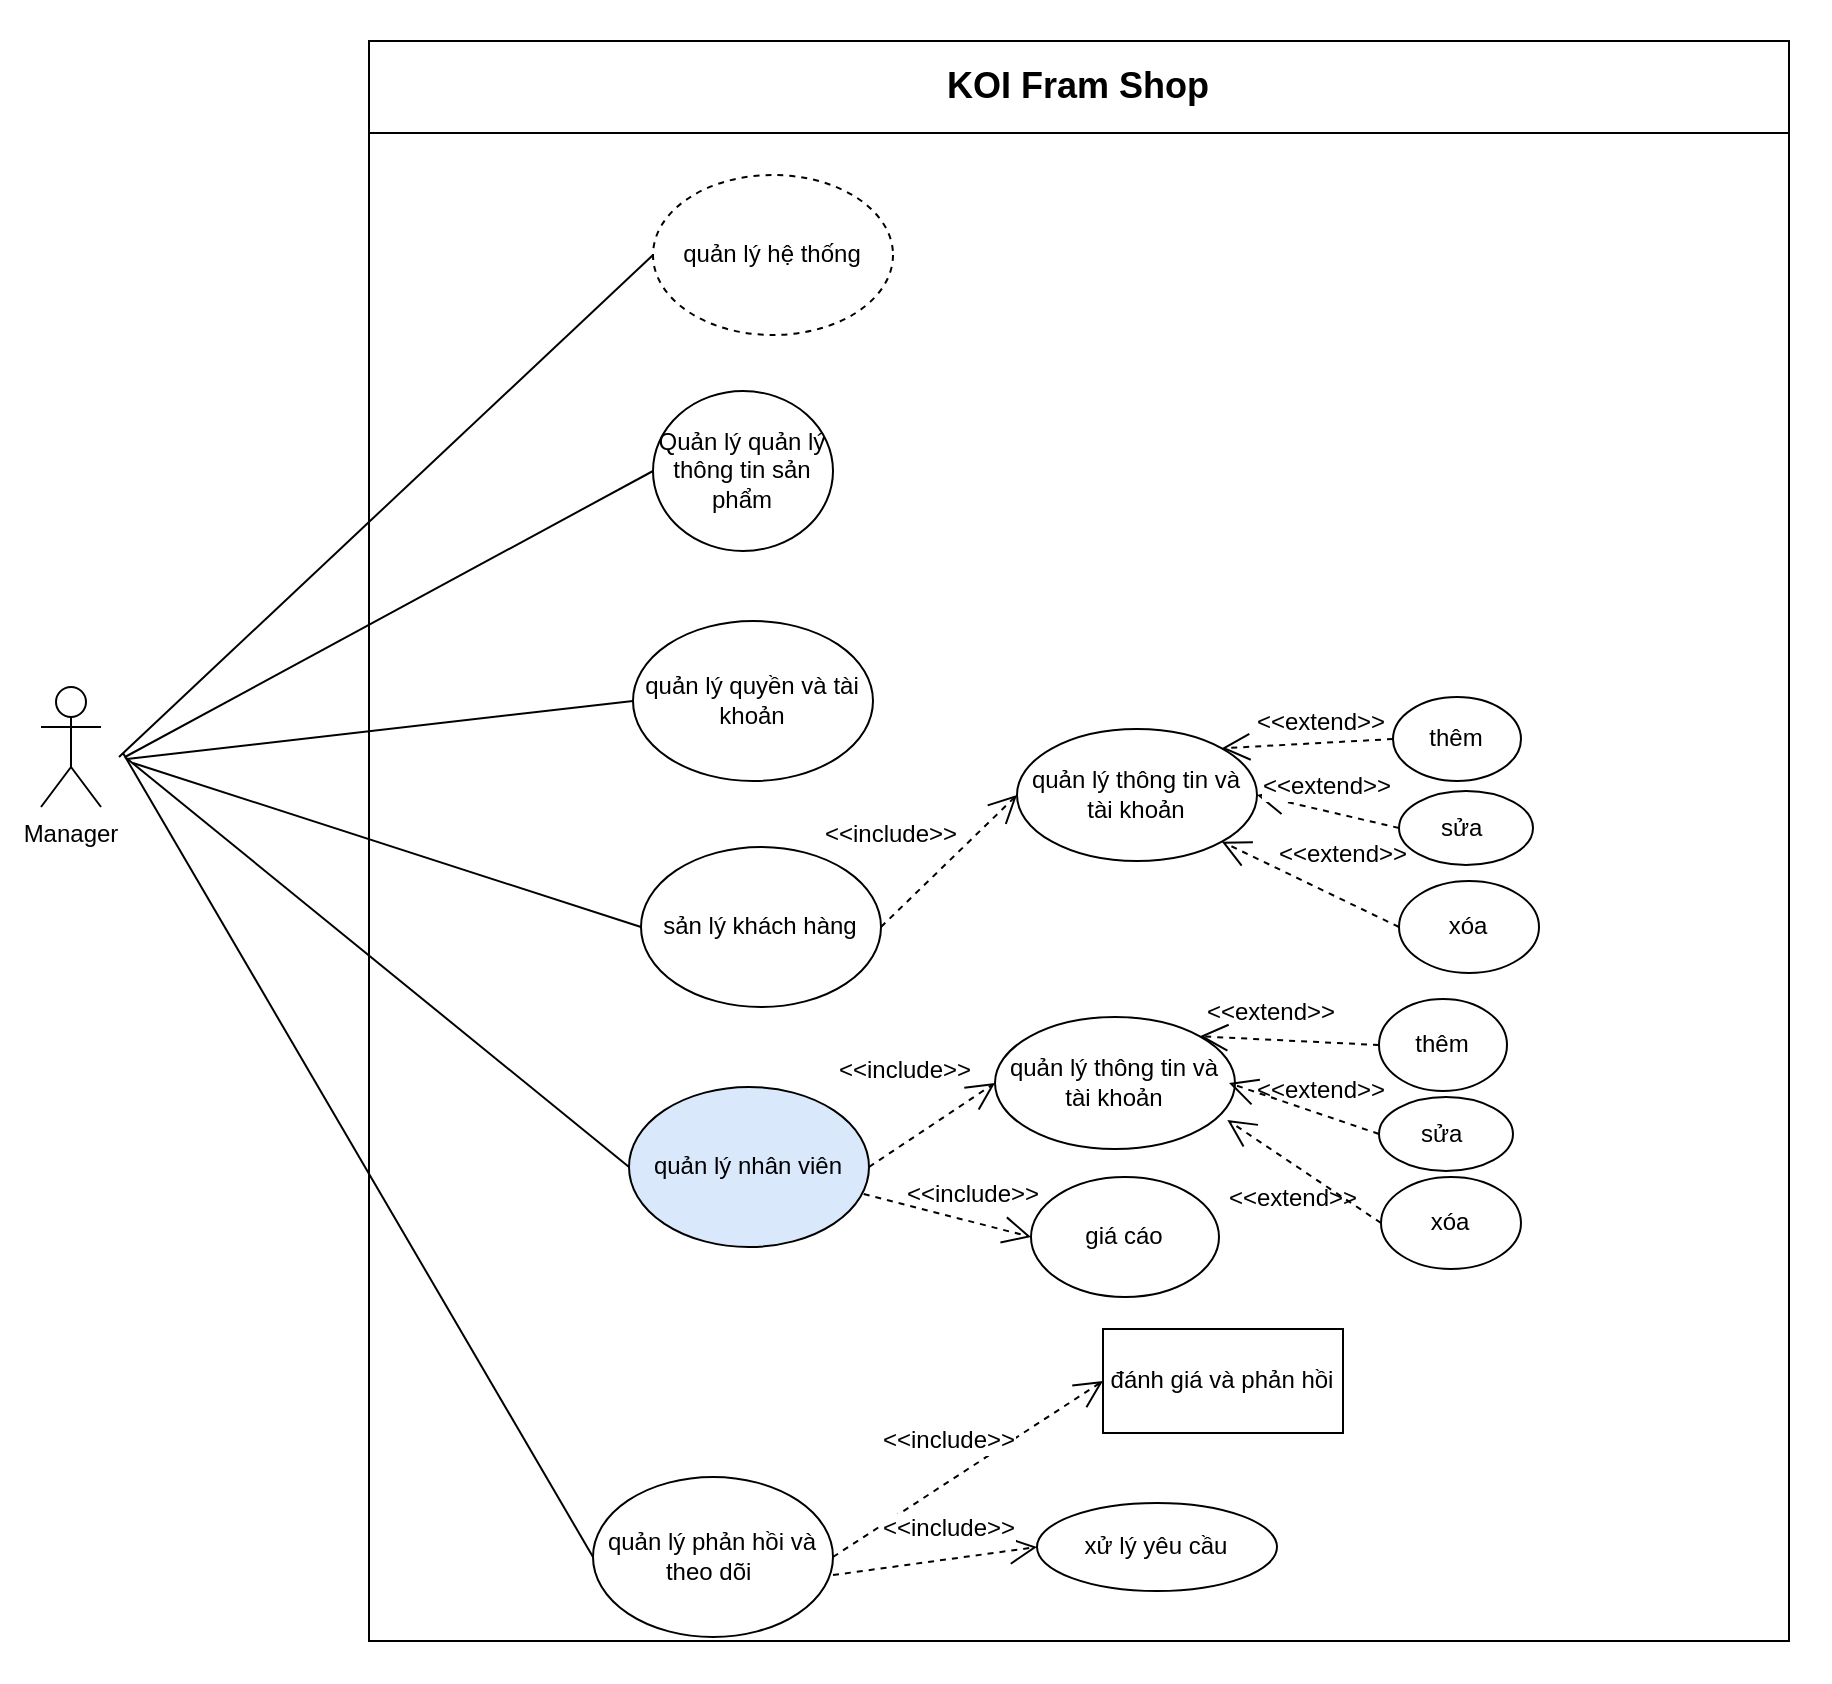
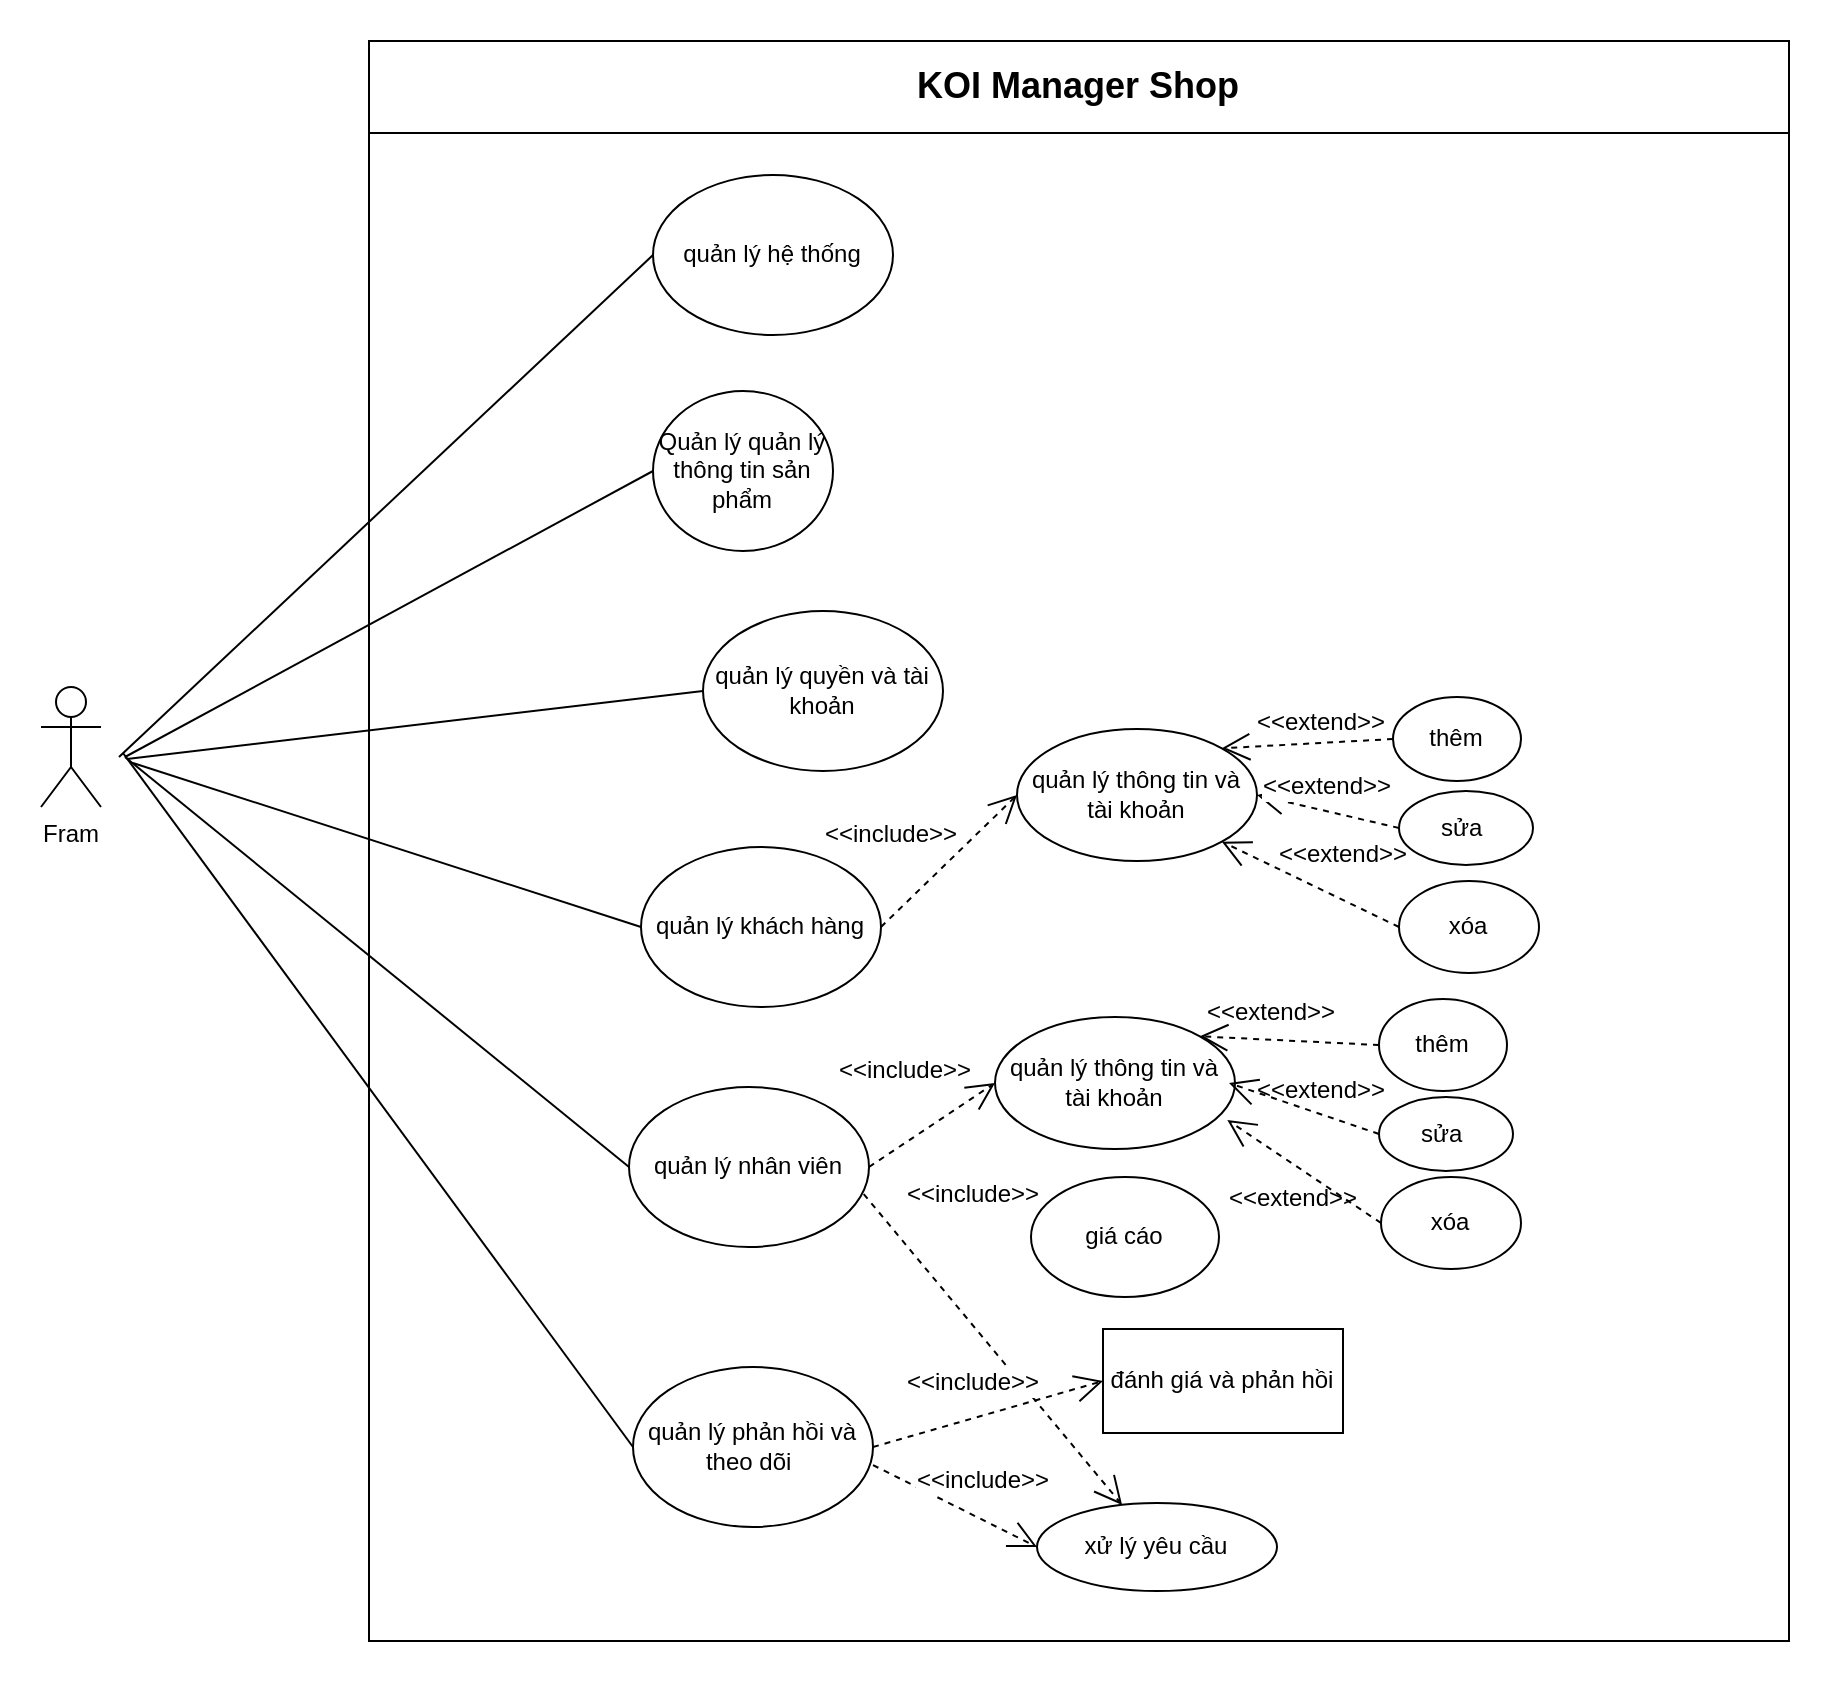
node "KOI Fram Shop": label "KOI Fram Shop" -> "KOI Manager Shop"
node "quản lý hệ thống": style dashed -> solid
node "quản lý quyền và tài khoản": moved (753, 701) -> (823, 691)
node "Manager": label "Manager" -> "Fram"
node "sản lý khách hàng": label "sản lý khách hàng" -> "quản lý khách hàng"
node "quản lý nhân viên": fillcolor #dae8fc -> #ffffff
edge "quản lý nhân viên" -> "giá cáo": now "quản lý nhân viên" -> "xử lý yêu cầu"
node "quản lý phản hồi và theo dõi": moved (713, 1557) -> (753, 1447)
